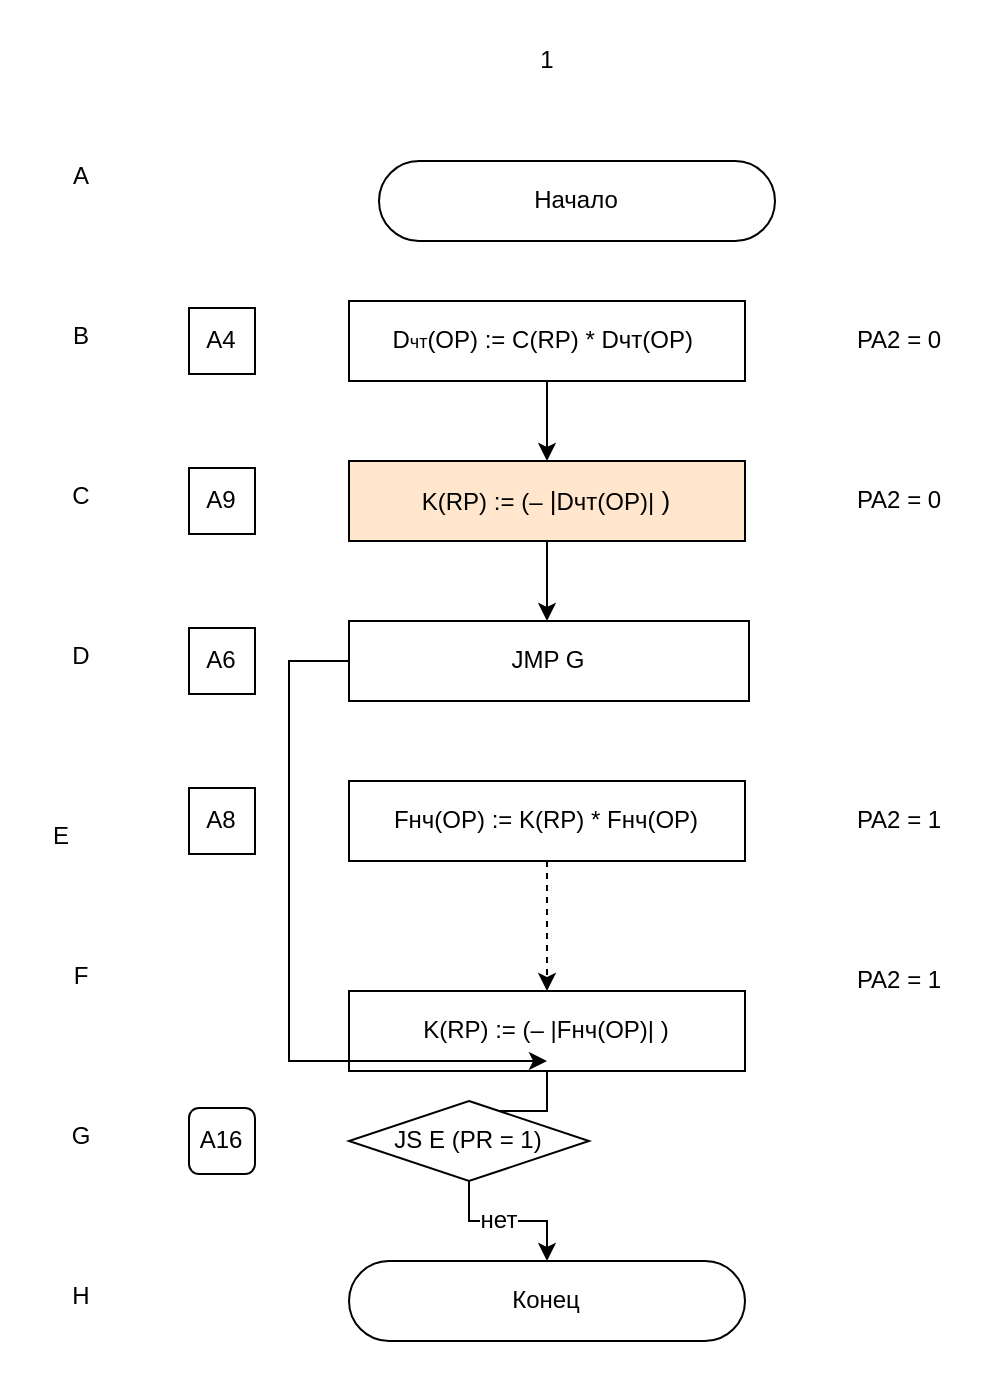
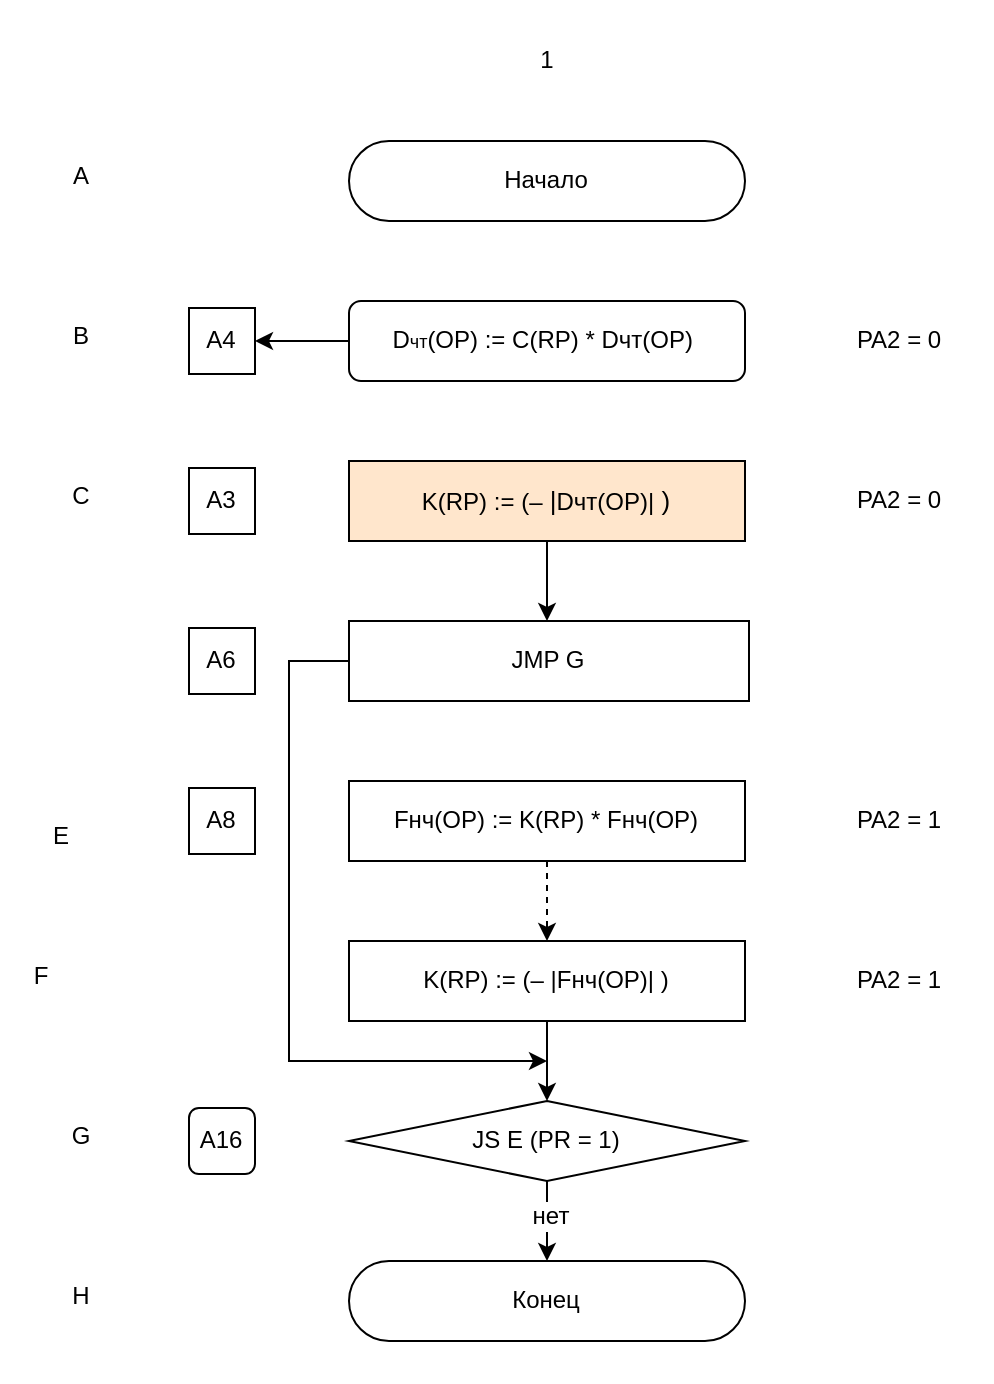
node "Начало": moved (577, 201) -> (547, 181)
node "Dчт(OP) := C(RP) * Dчт(OP)": shape rectangle -> rounded rectangle
edge "Dчт(OP) := C(RP) * Dчт(OP)" -> "K(RP) := (– |Dчт(OP)| )": now "Dчт(OP) := C(RP) * Dчт(OP)" -> "A4"
node "A9": label "A9" -> "A3"
node "D": removed
node "F": moved (81, 977) -> (41, 977)
node "K(RP) := (– |Fнч(OP)| )": moved (547, 1031) -> (547, 981)
node "JS E (PR = 1)": size 240x80 -> 396x80
